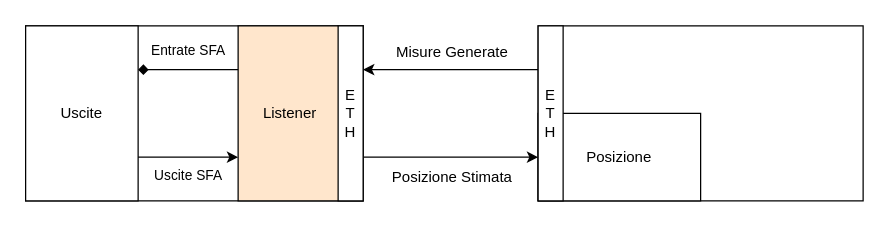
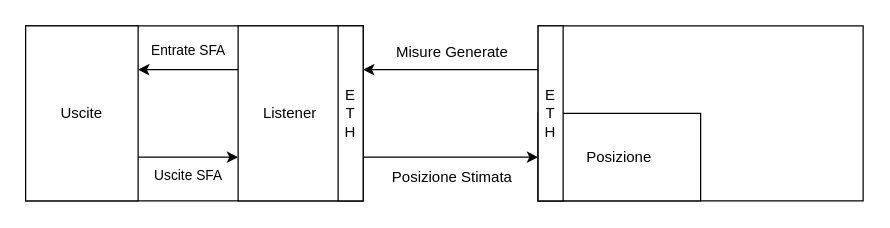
edge "Listener" -> "Uscite": arrowhead diamond -> classic
node "Listener": fillcolor #ffe6cc -> #ffffff
